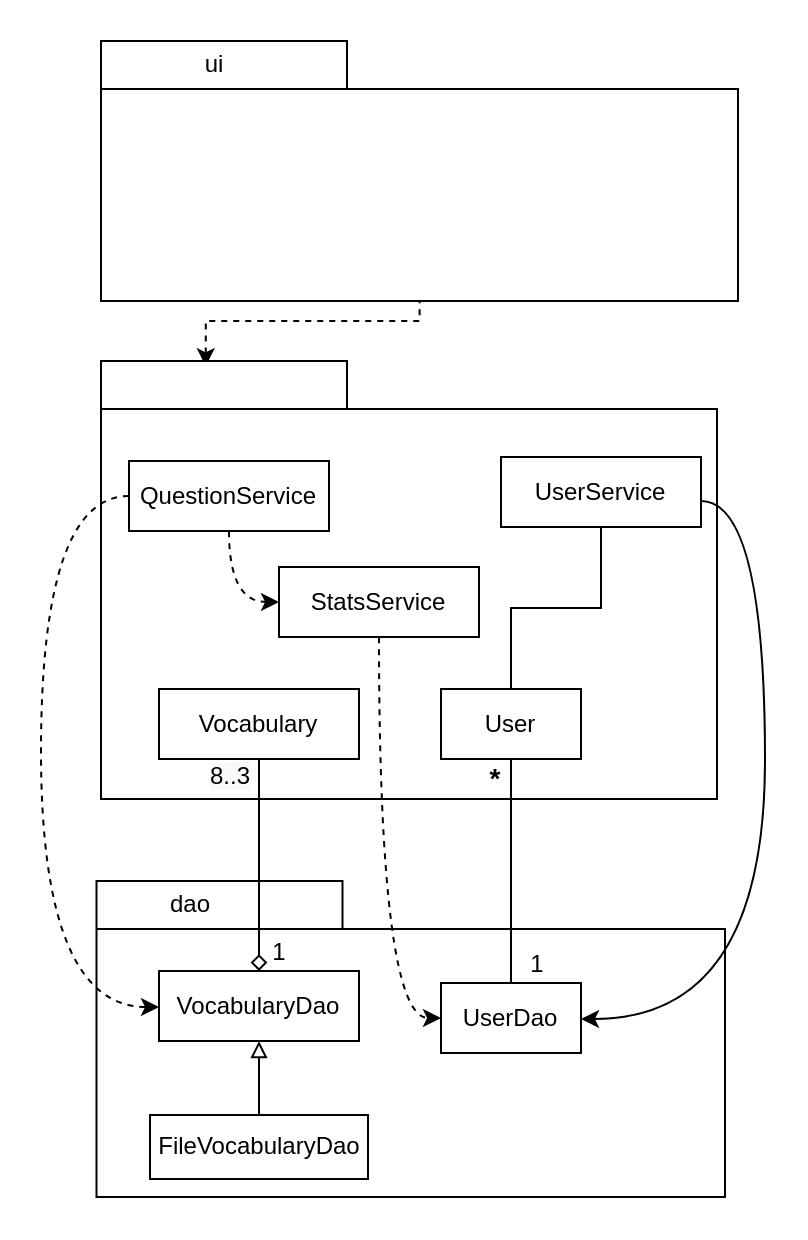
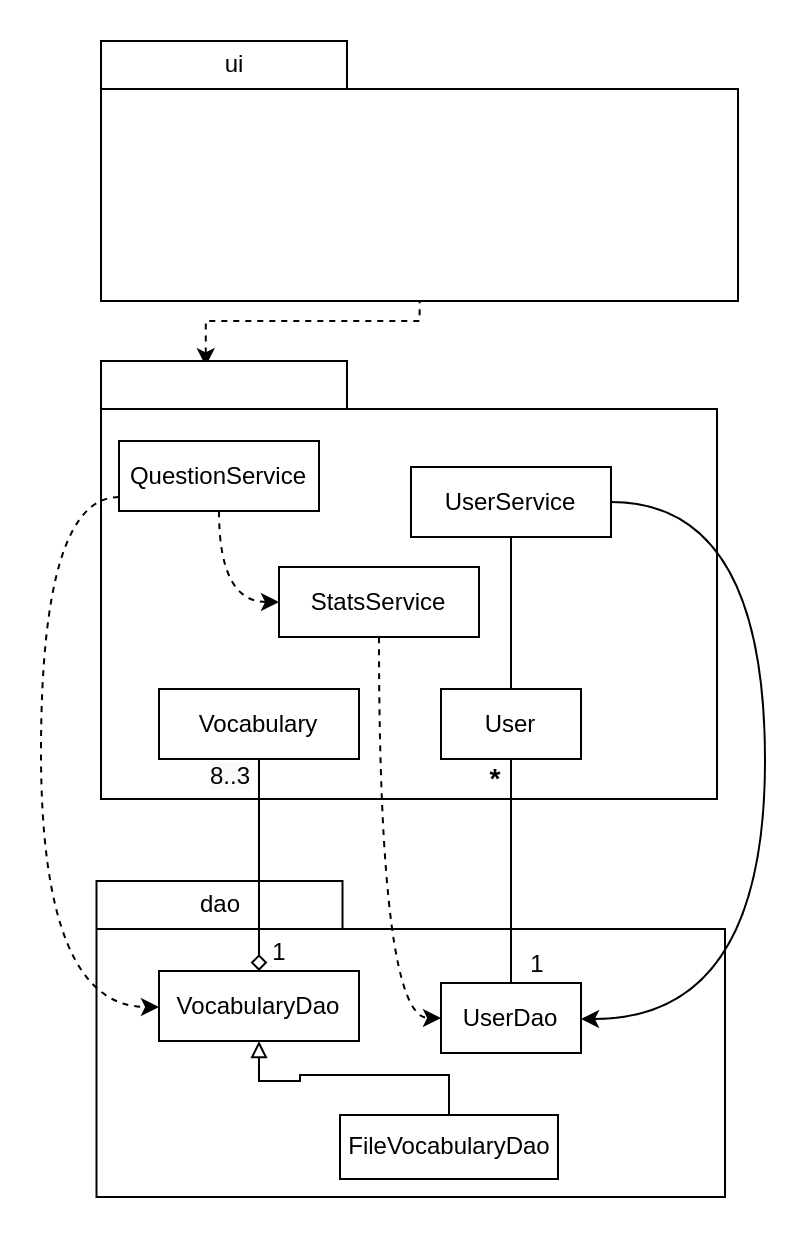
node "ui": moved (215, 65) -> (235, 65)
node "UserService": moved (601, 492) -> (511, 502)
node "QuestionService": moved (229, 496) -> (219, 476)
node "dao": moved (191, 905) -> (221, 905)
node "FileVocabularyDao": moved (259, 1147) -> (449, 1147)
